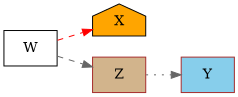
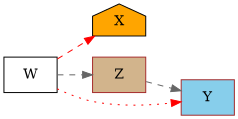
edge "Z" -> "Y": style dotted -> dashed
edge "W" -> "Y": added
